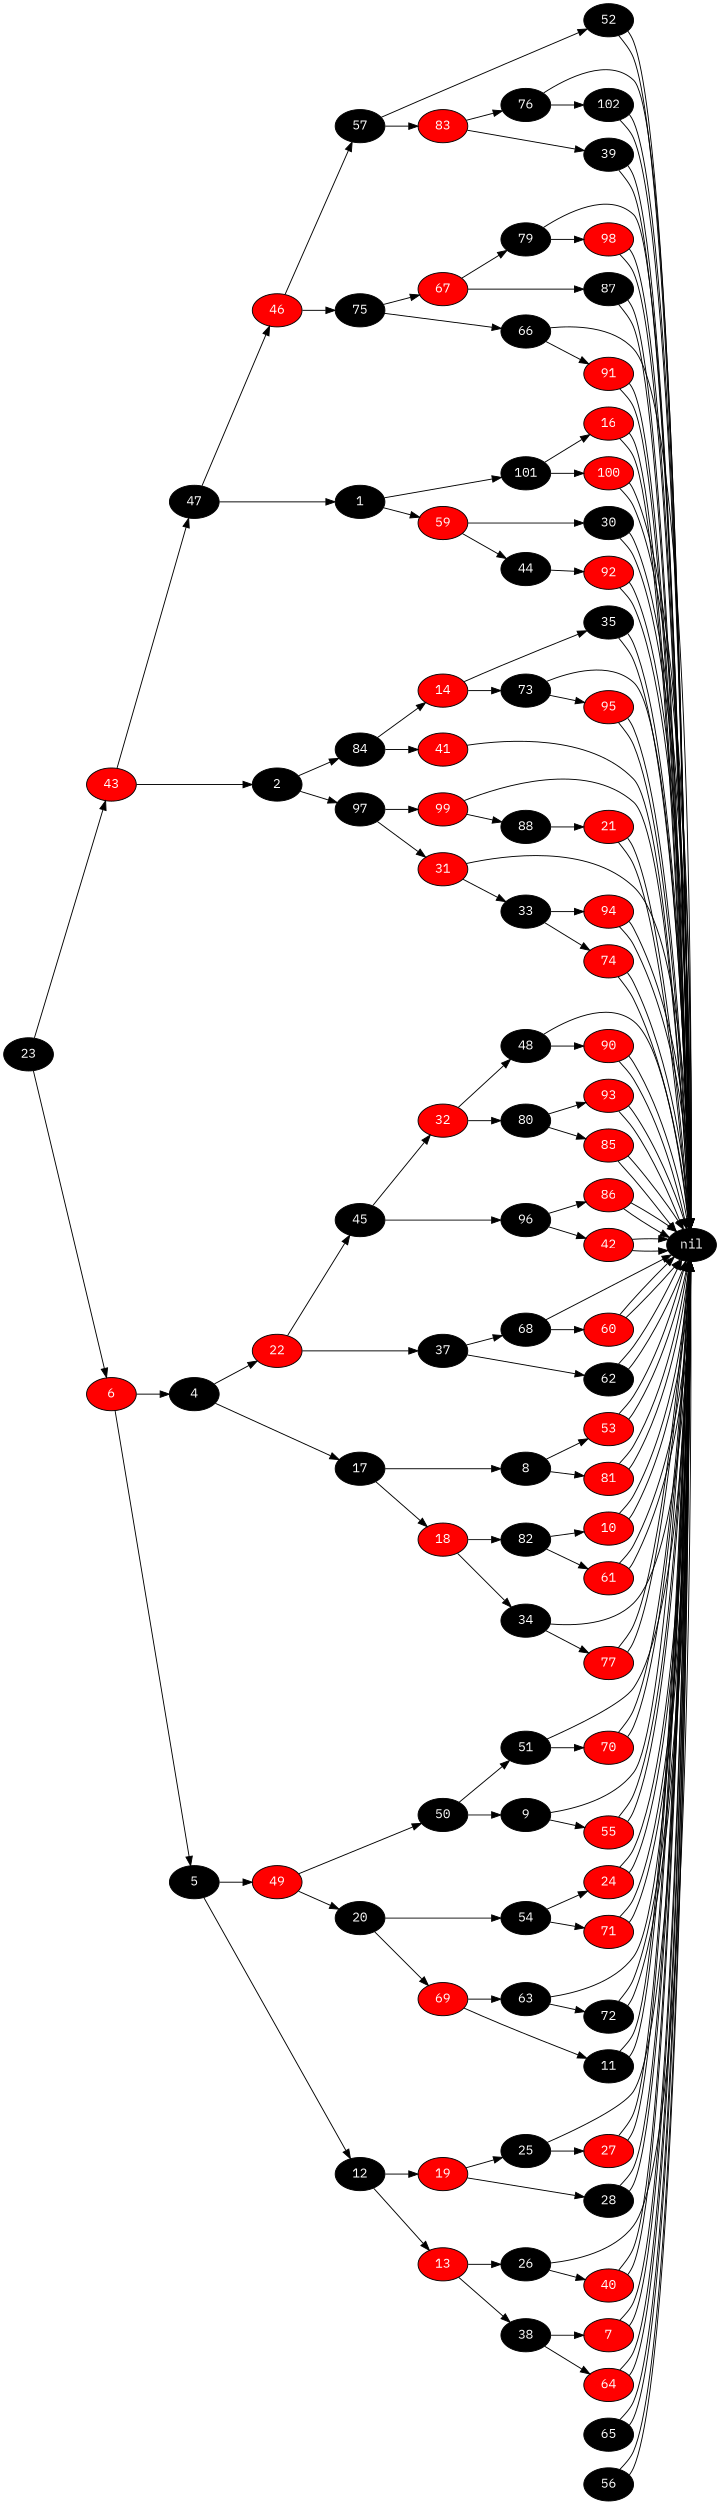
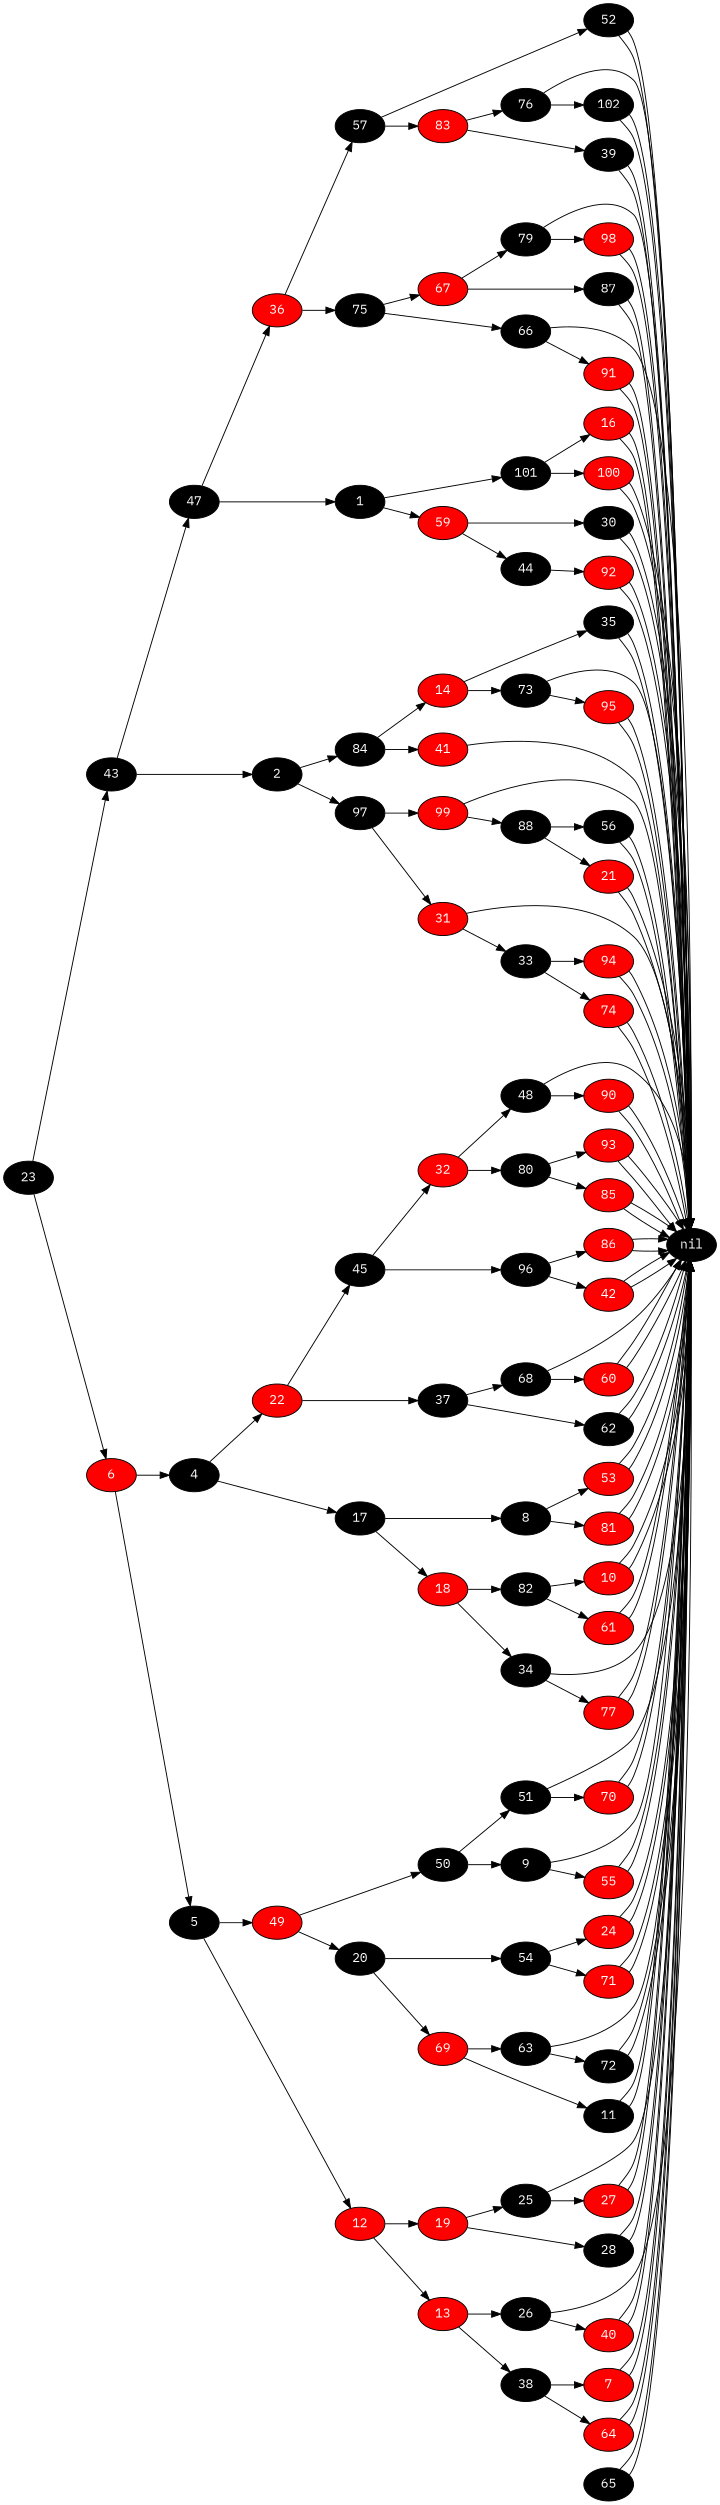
node "46": label "46" -> "36"
node "43": fillcolor red -> black
edge "88" -> "56": added
node "12": fillcolor black -> red
